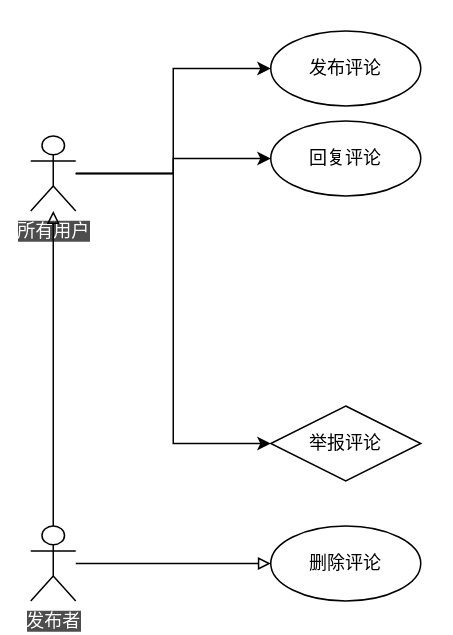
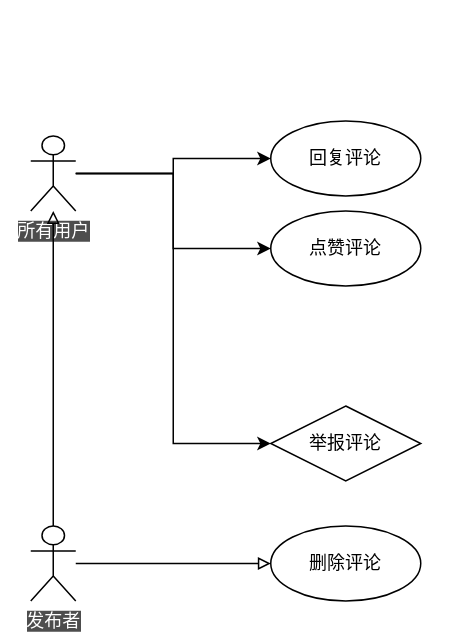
node "发布评论": removed
edge "所有用户" -> "发布评论": removed
edge "所有用户" -> "点赞评论": added
node "点赞评论": added
